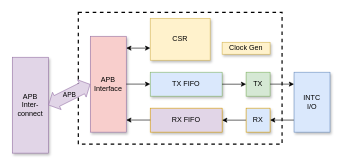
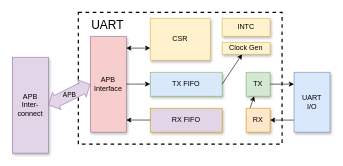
node "UART": added
node "INTC": added
edge "TX FIFO" -> "TX": now "TX FIFO" -> "Clock Gen"
node "INTC I/O": label "INTC I/O" -> "UART I/O"
edge "RX" -> "RX FIFO": now "RX" -> "TX"
node "RX": fillcolor #dae8fc -> #ffe6cc
